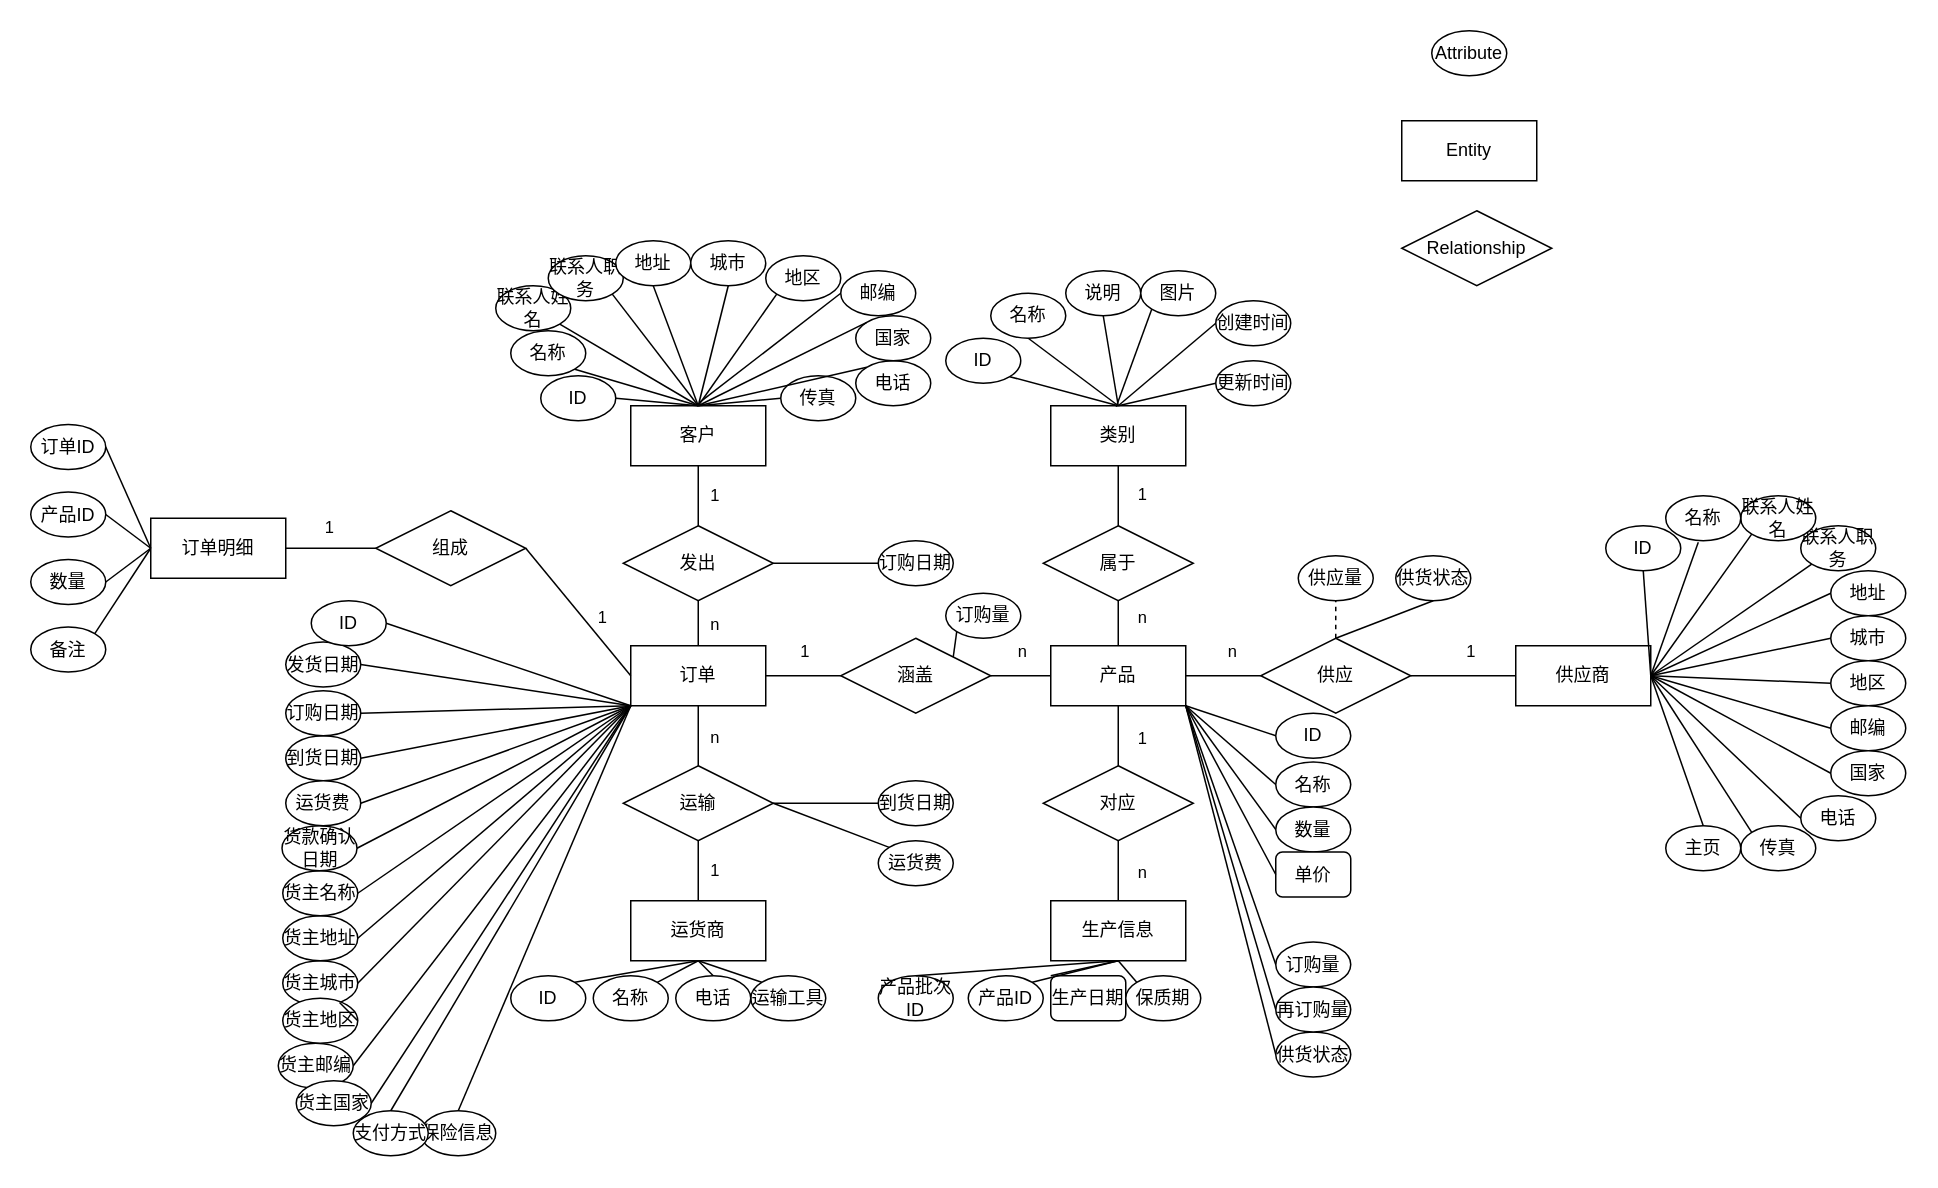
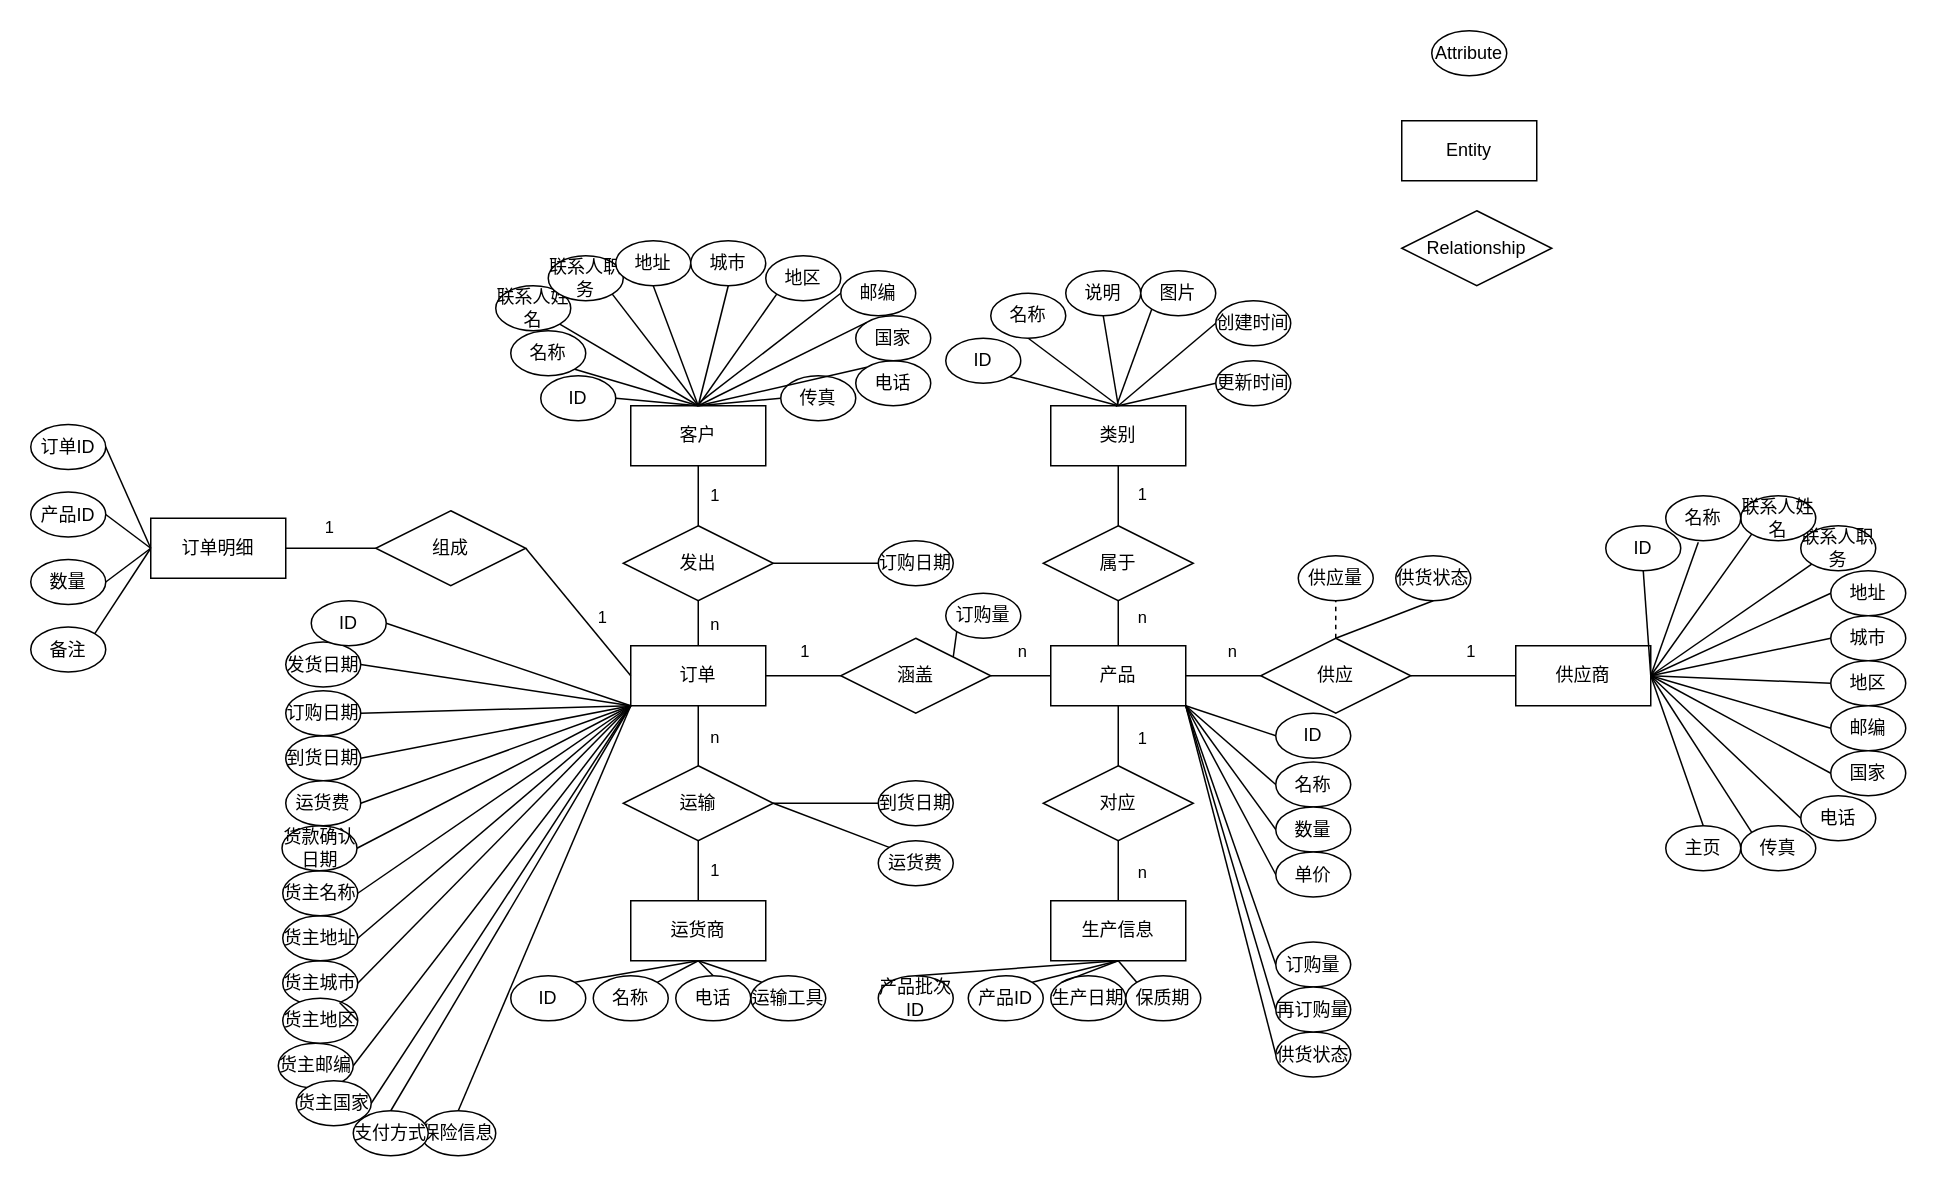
node "单价": shape rounded rectangle -> ellipse
node "生产日期": shape rounded rectangle -> ellipse
